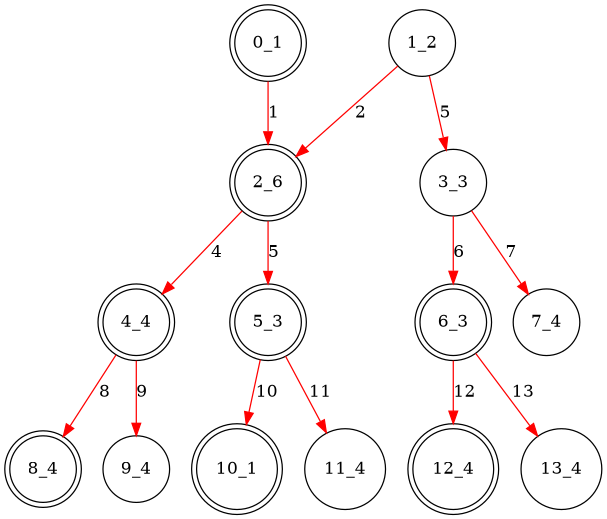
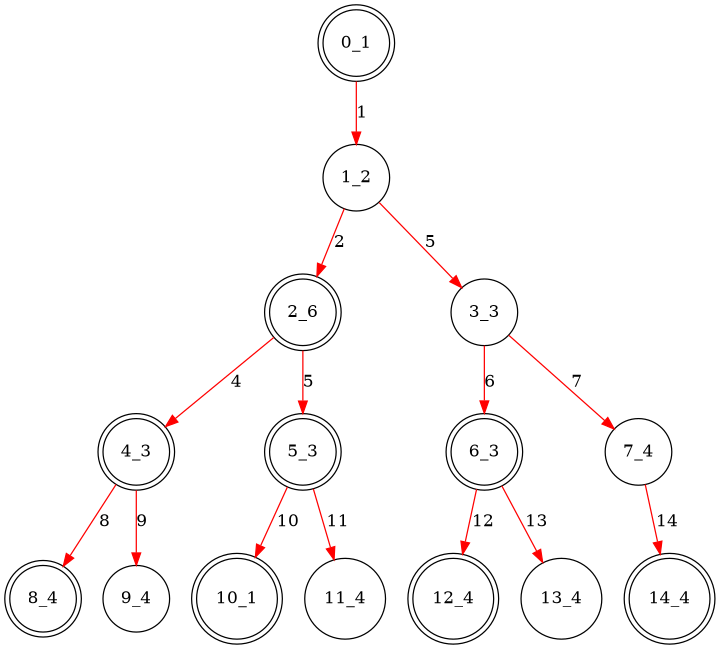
edge "0_1" -> "2_6": now "0_1" -> "1_2"
node "4_4": label "4_4" -> "4_3"
node "14_4": added
